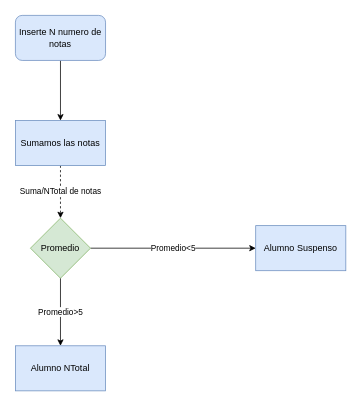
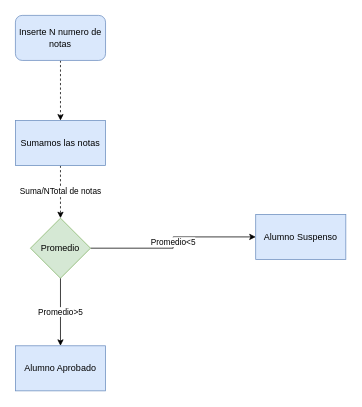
edge "Inserte N numero de notas" -> "Sumamos las notas": style solid -> dashed
node "Alumno Suspenso": moved (300, 248) -> (300, 237)
node "Alumno NTotal": label "Alumno NTotal" -> "Alumno Aprobado"
